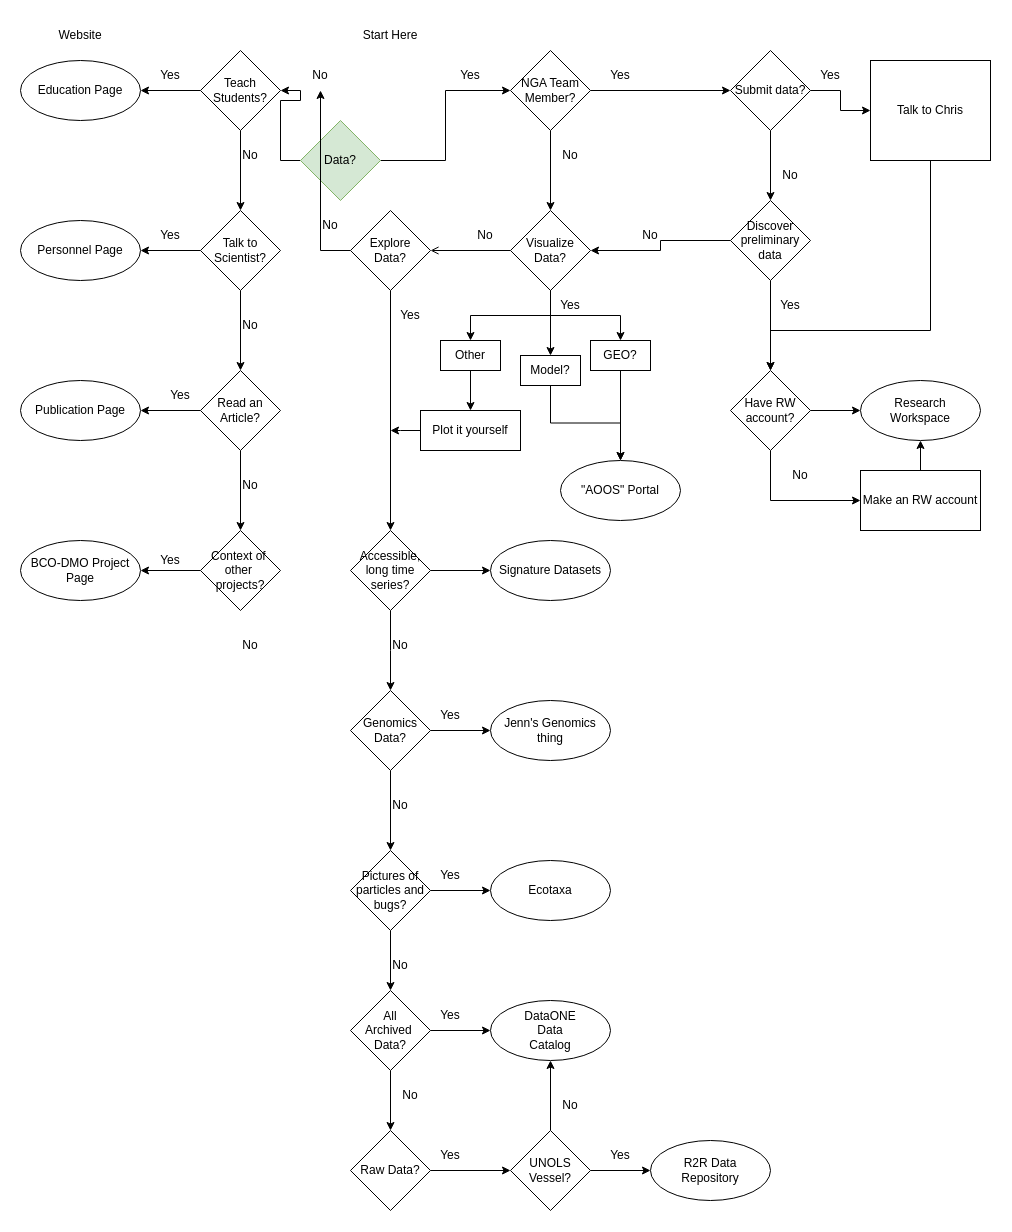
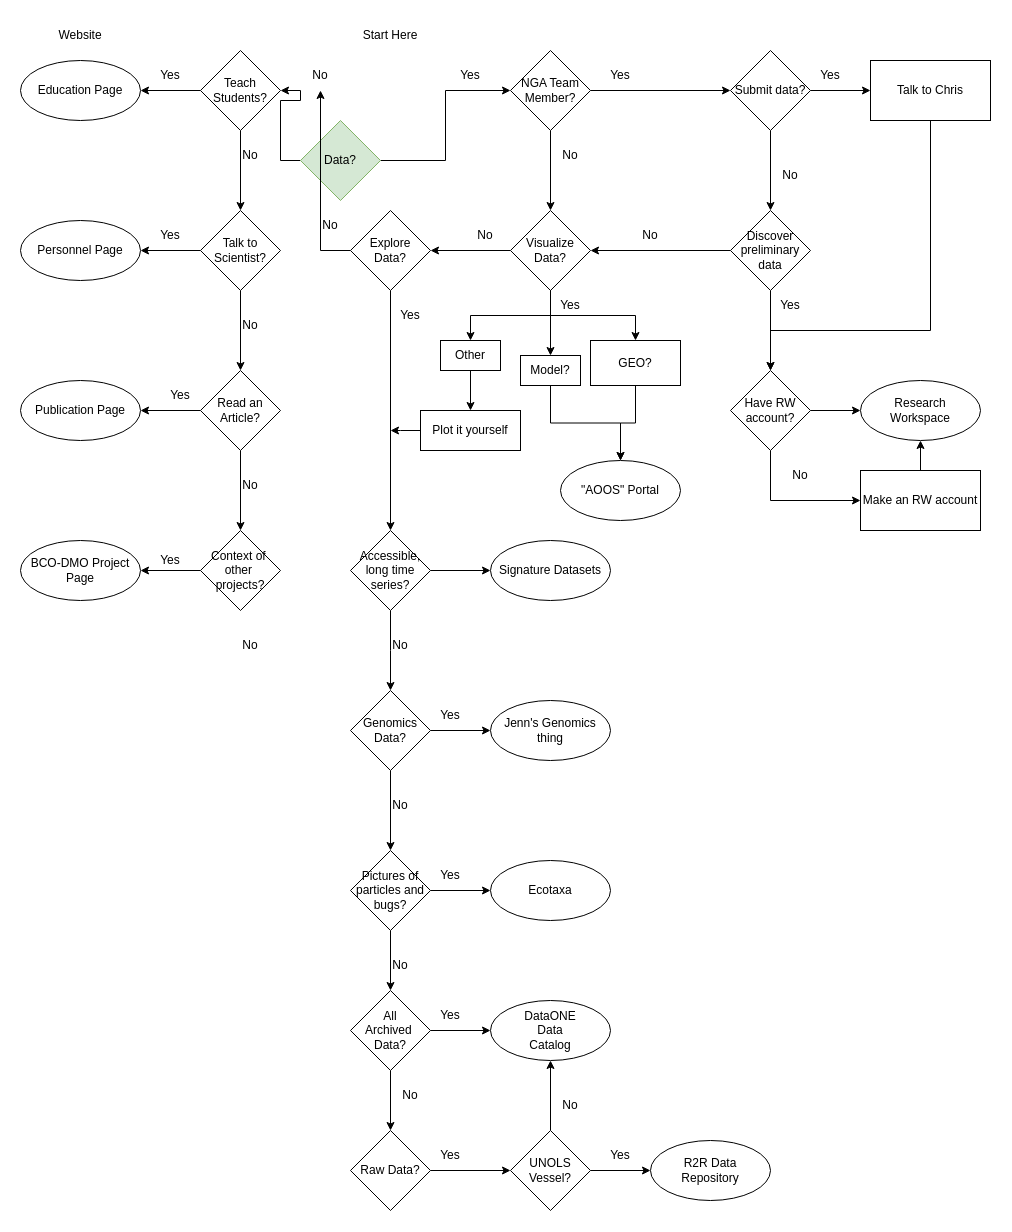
node "Talk to Chris": size 120x100 -> 120x60
node "Discover preliminary data": moved (771, 241) -> (771, 251)
edge "Visualize Data?" -> "Explore Data?": arrowhead open -> classic
node "GEO?": size 60x30 -> 90x45
